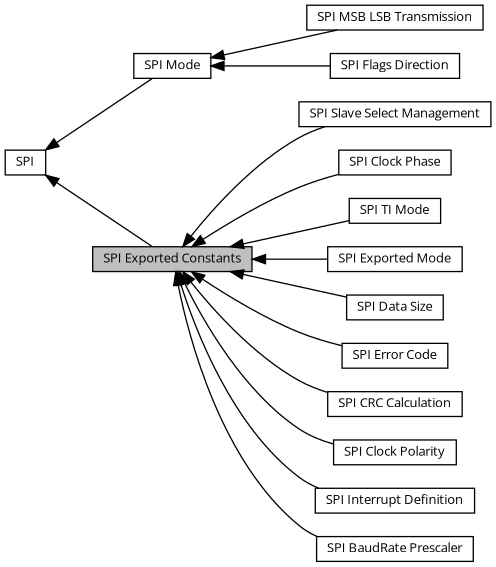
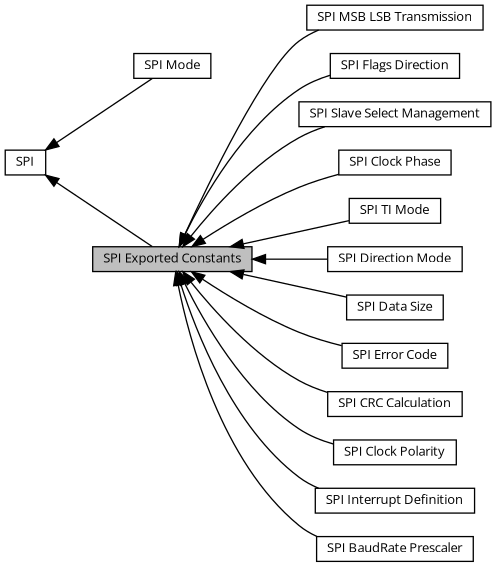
edge "SPI MSB LSB Transmission" -> "SPI Mode": now "SPI MSB LSB Transmission" -> "SPI Exported Constants"
edge "SPI Flags Direction" -> "SPI Mode": now "SPI Flags Direction" -> "SPI Exported Constants"
node "SPI Exported Mode": label "SPI Exported Mode" -> "SPI Direction Mode"
